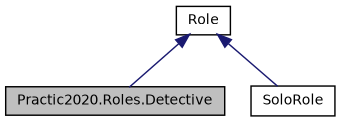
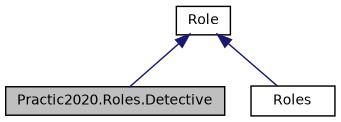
node "SoloRole": label "SoloRole" -> "Roles"
